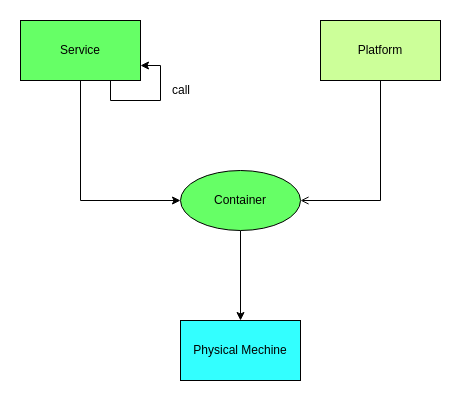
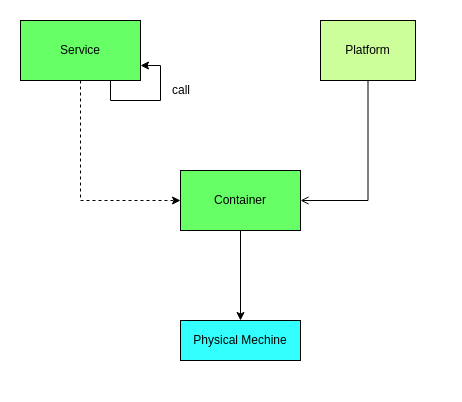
node "Platform": size 120x60 -> 95x60
edge "Service" -> "Container": style solid -> dashed
node "Container": shape ellipse -> rectangle
node "Physical Mechine": size 120x60 -> 120x40
